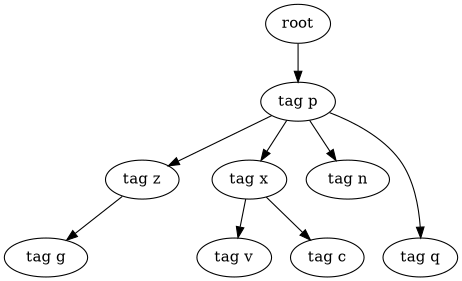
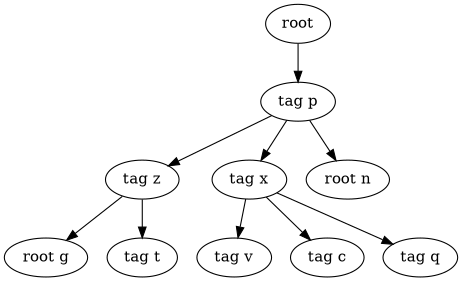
edge "tag p" -> "tag q": now "tag x" -> "tag q"
node "tag n": label "tag n" -> "root n"
node "tag g": label "tag g" -> "root g"
node "tag t": added
